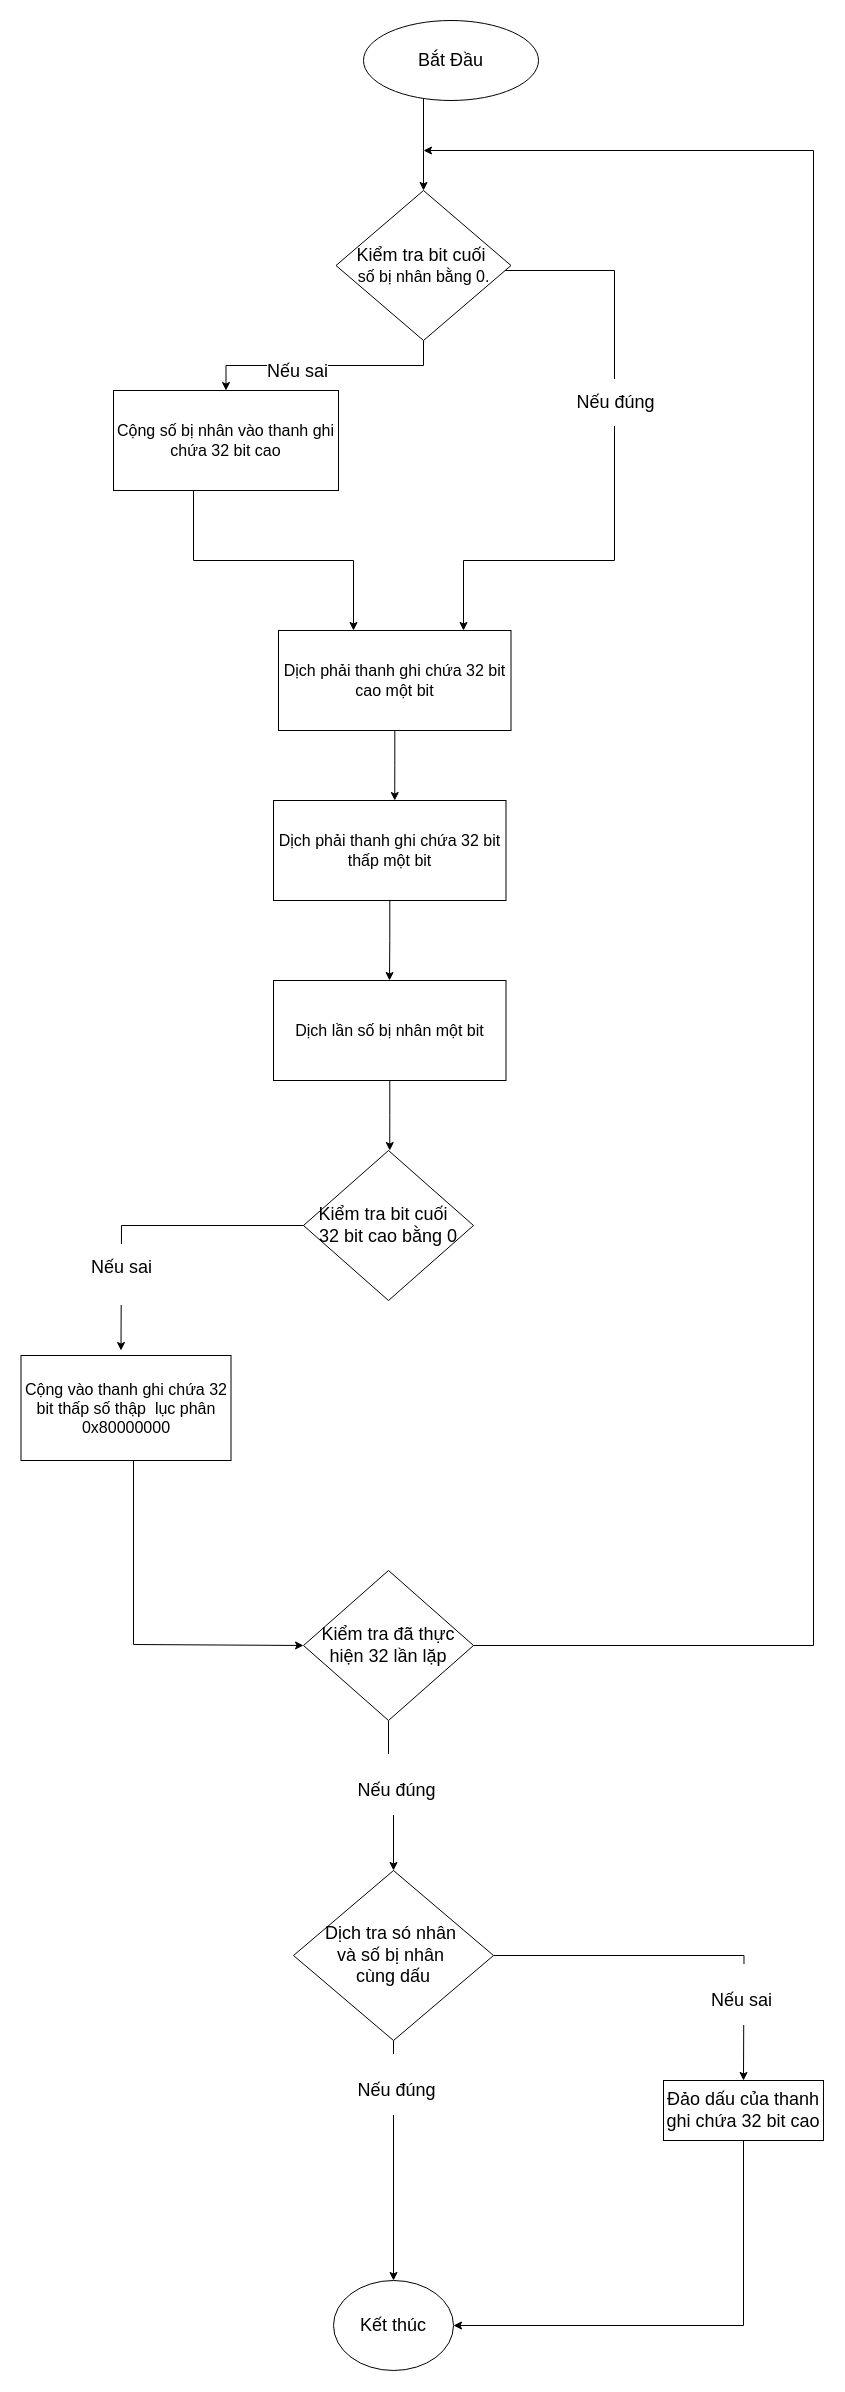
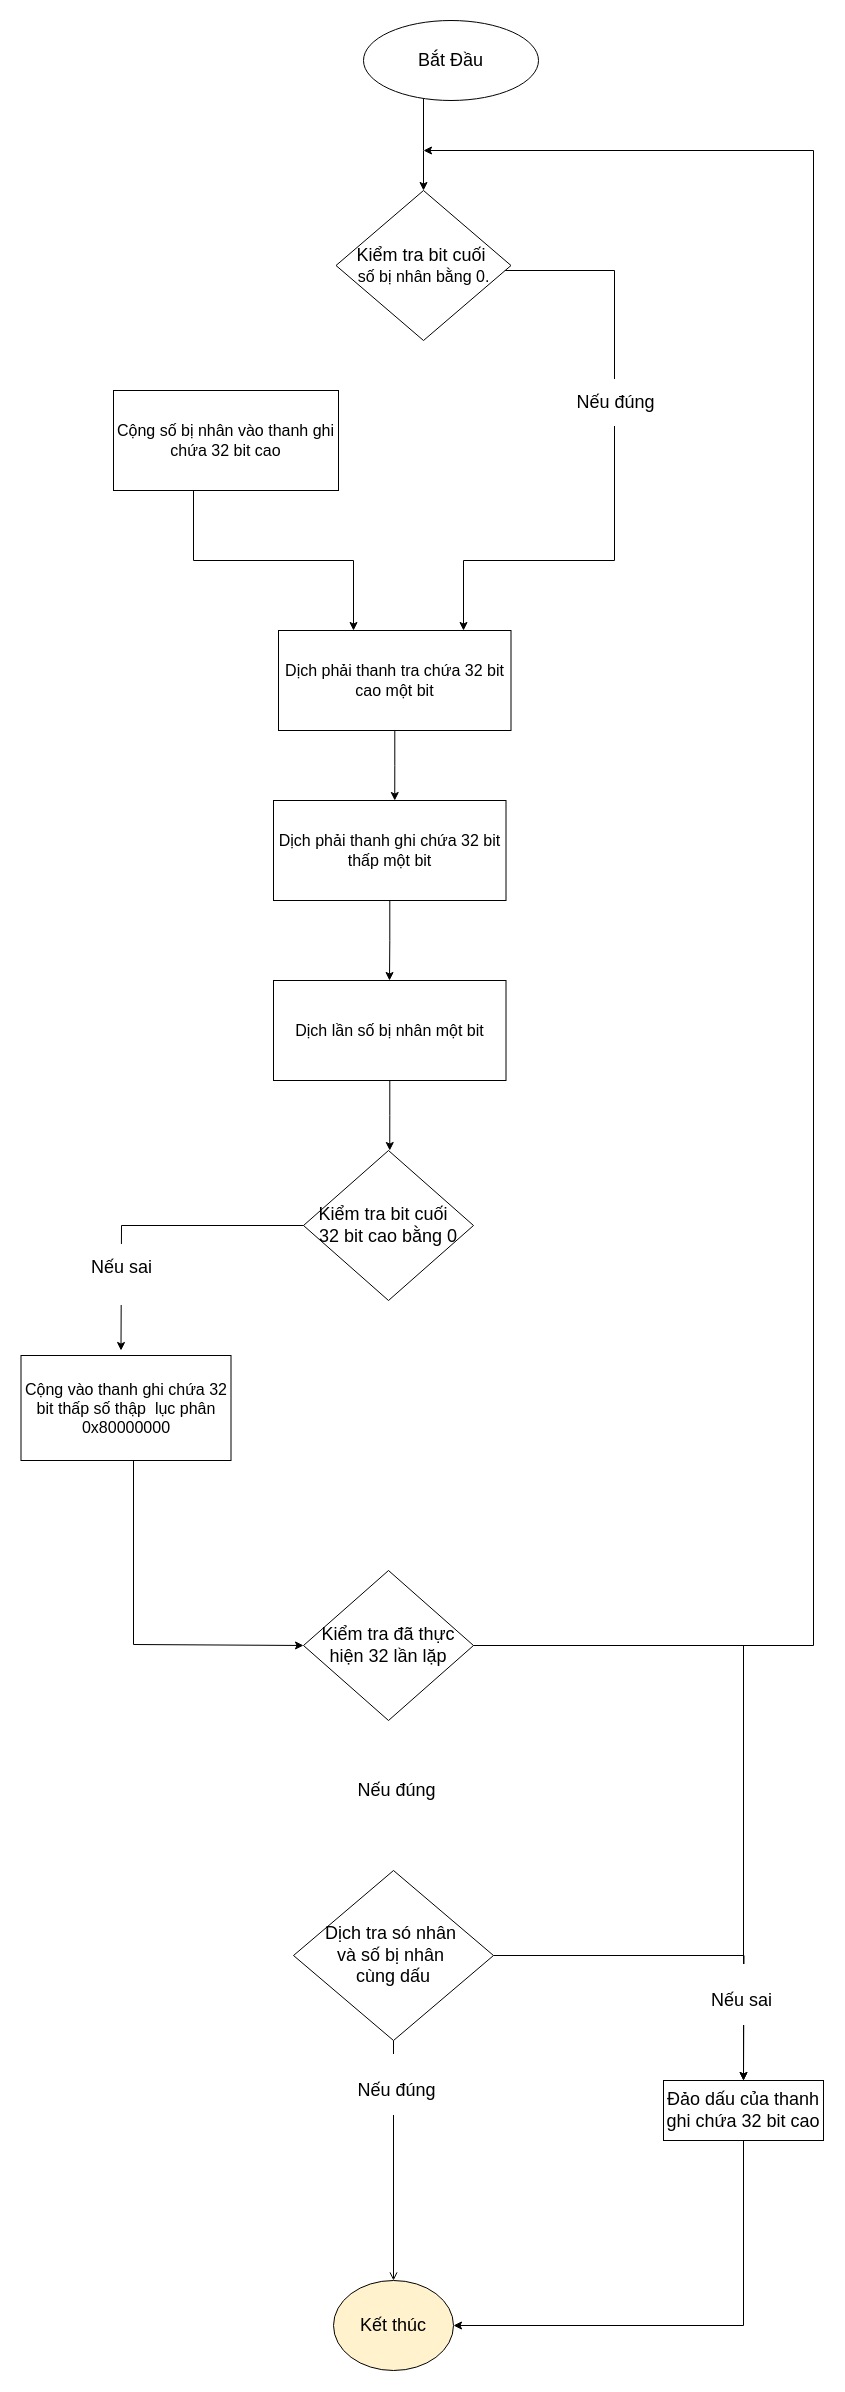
edge "Kiểm tra bit cuối số bị nhân bằng 0." -> "Cộng số bị nhân vào thanh ghi chứa 32 bit cao": removed, label "Nếu sai"
node "Dịch phải thanh ghi chứa 32 bit cao một bit": label "Dịch phải thanh ghi chứa 32 bit cao một bit" -> "Dịch phải thanh tra chứa 32 bit cao một bit"
edge "Kiểm tra đã thực hiện 32 lần lặp" -> "Dịch tra só nhân và số bị nhân cùng dấu": now "Kiểm tra đã thực hiện 32 lần lặp" -> "Đảo dấu của thanh ghi chứa 32 bit cao"
edge "Dịch tra só nhân và số bị nhân cùng dấu" -> "Kết thúc": arrowhead classic -> open
node "Kết thúc": fillcolor #ffffff -> #fff2cc
